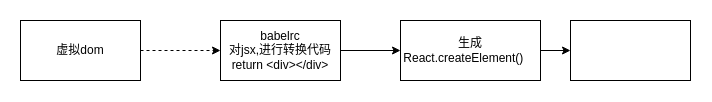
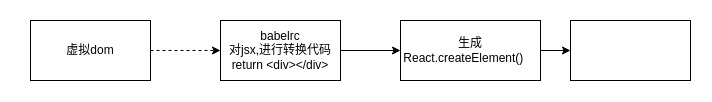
node "虚拟dom": moved (81, 51) -> (91, 51)
